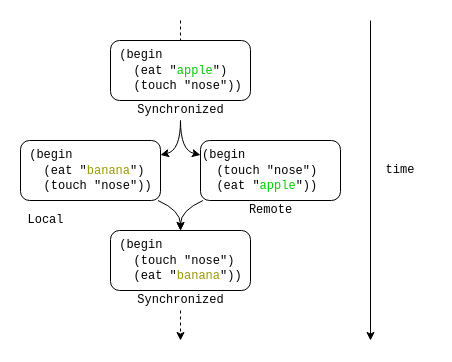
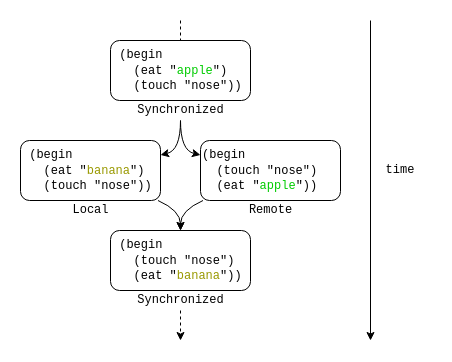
node "Local": moved (46, 221) -> (91, 211)
